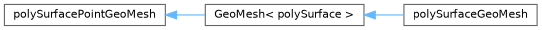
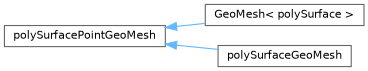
edge "polySurfaceGeoMesh" -> "GeoMesh< polySurface >": now "polySurfaceGeoMesh" -> "polySurfacePointGeoMesh"
